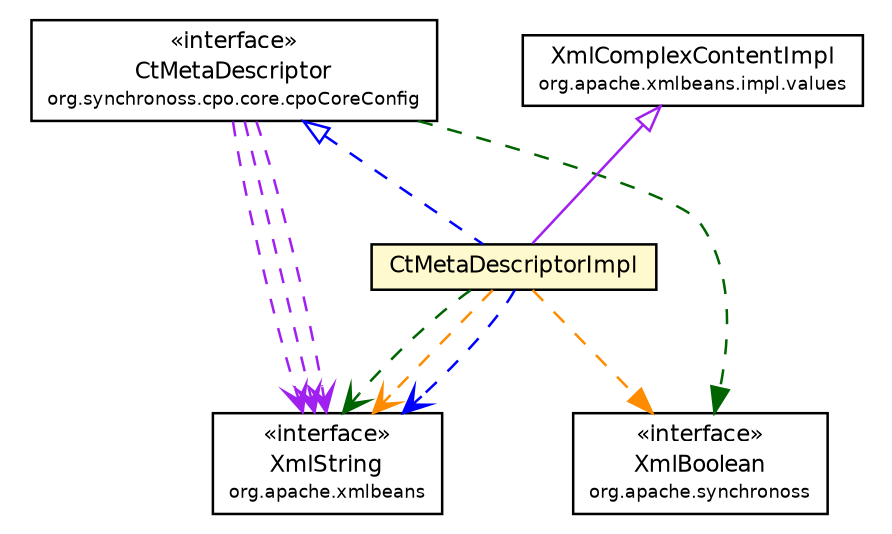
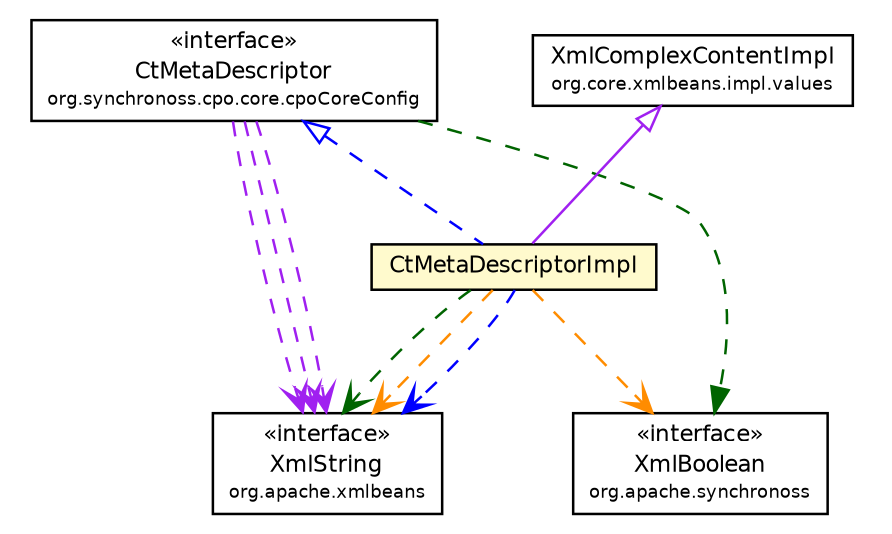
node "XmlComplexContentImpl": text "org.apache.xmlbeans.impl.values" -> "org.core.xmlbeans.impl.values"
edge "CtMetaDescriptorImpl" -> "XmlBoolean": arrowhead normal -> open
